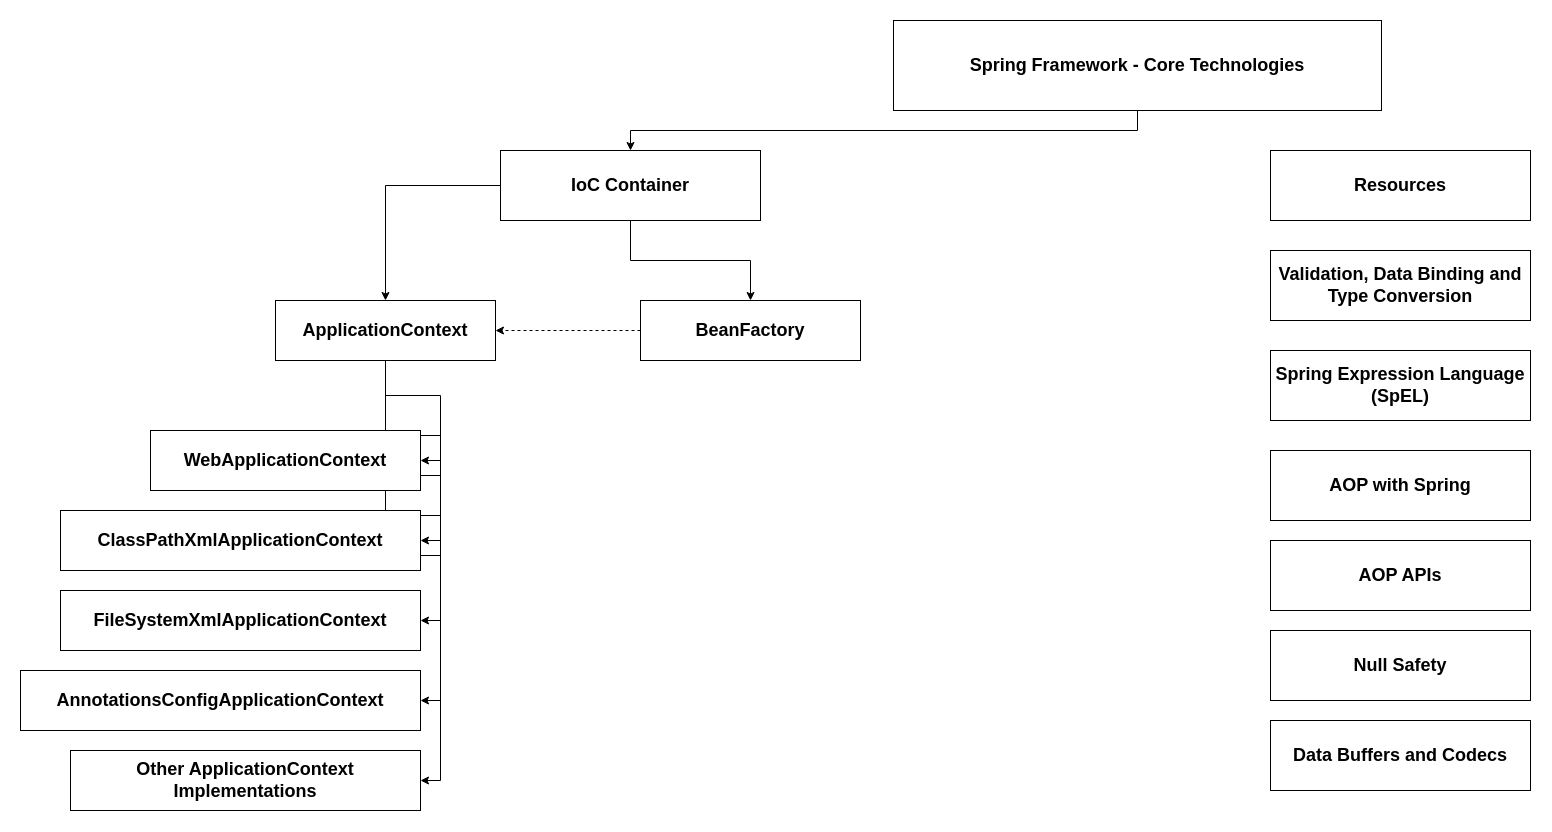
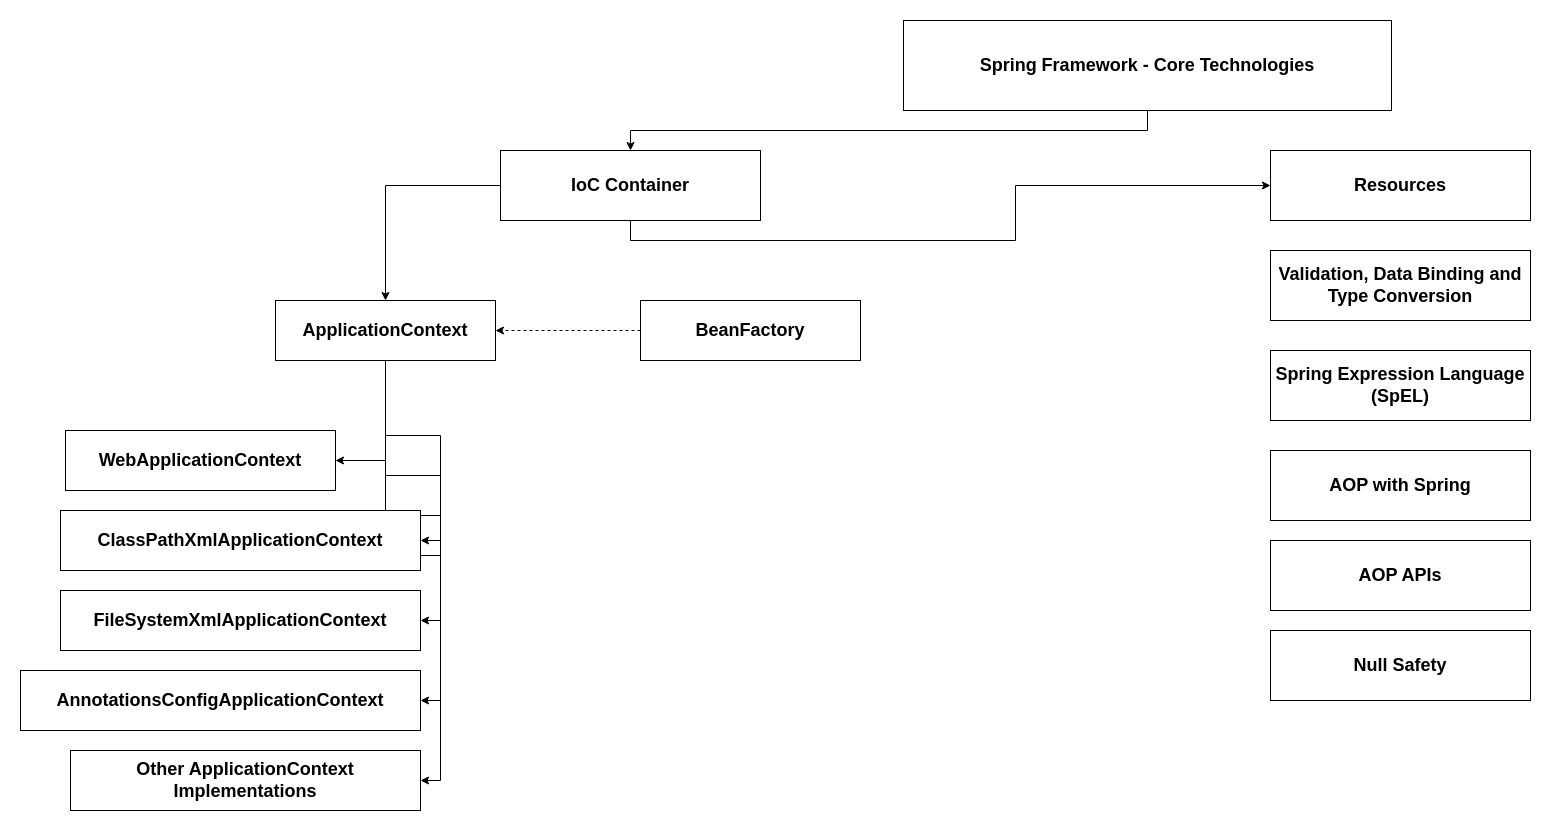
node "Spring Framework - Core Technologies": moved (1138, 66) -> (1148, 66)
edge "IoC Container" -> "BeanFactory": now "IoC Container" -> "Resources"
node "WebApplicationContext": moved (286, 461) -> (201, 461)
node "Data Buffers and Codecs": removed
